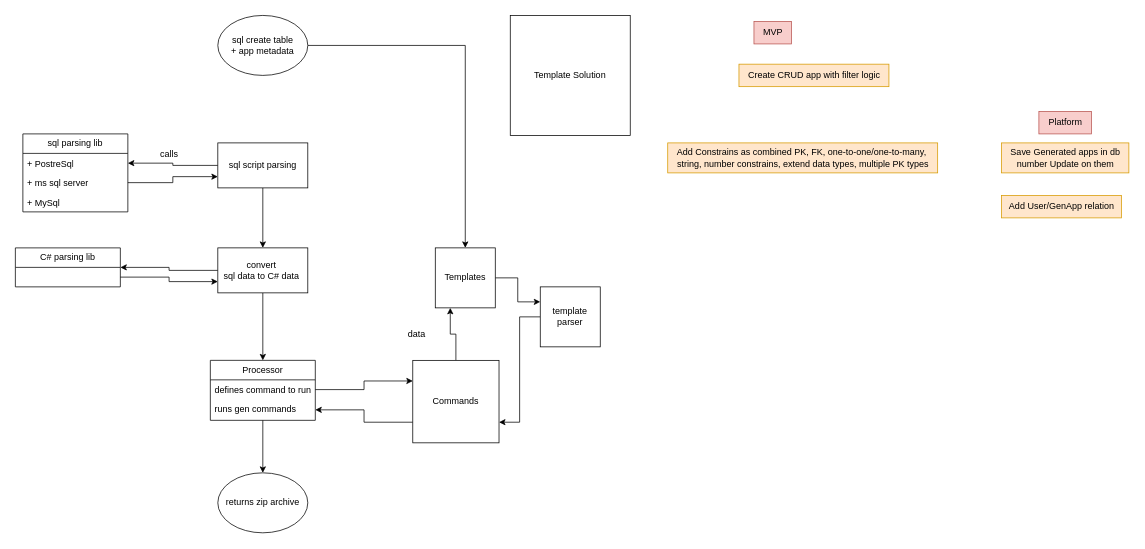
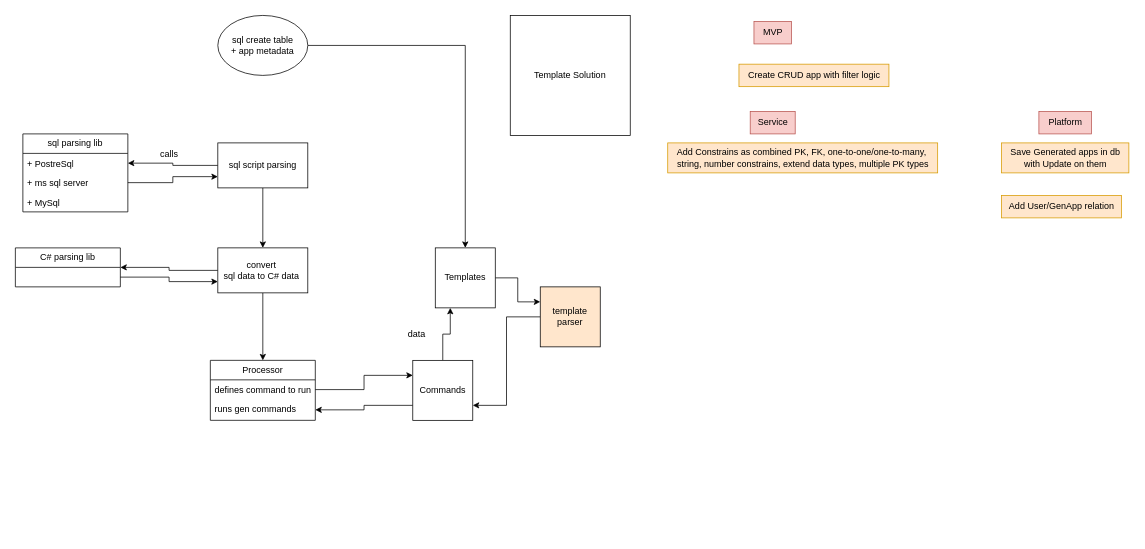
node "Service": added
node "Save Generated apps in db number Update on them": label "Save Generated apps in db number Update on them" -> "Save Generated apps in db with Update on them"
node "template parser": fillcolor #ffffff -> #ffe6cc
node "Commands": size 86x83 -> 60x60
edge "Processor" -> "returns zip archive": removed
node "returns zip archive": removed
